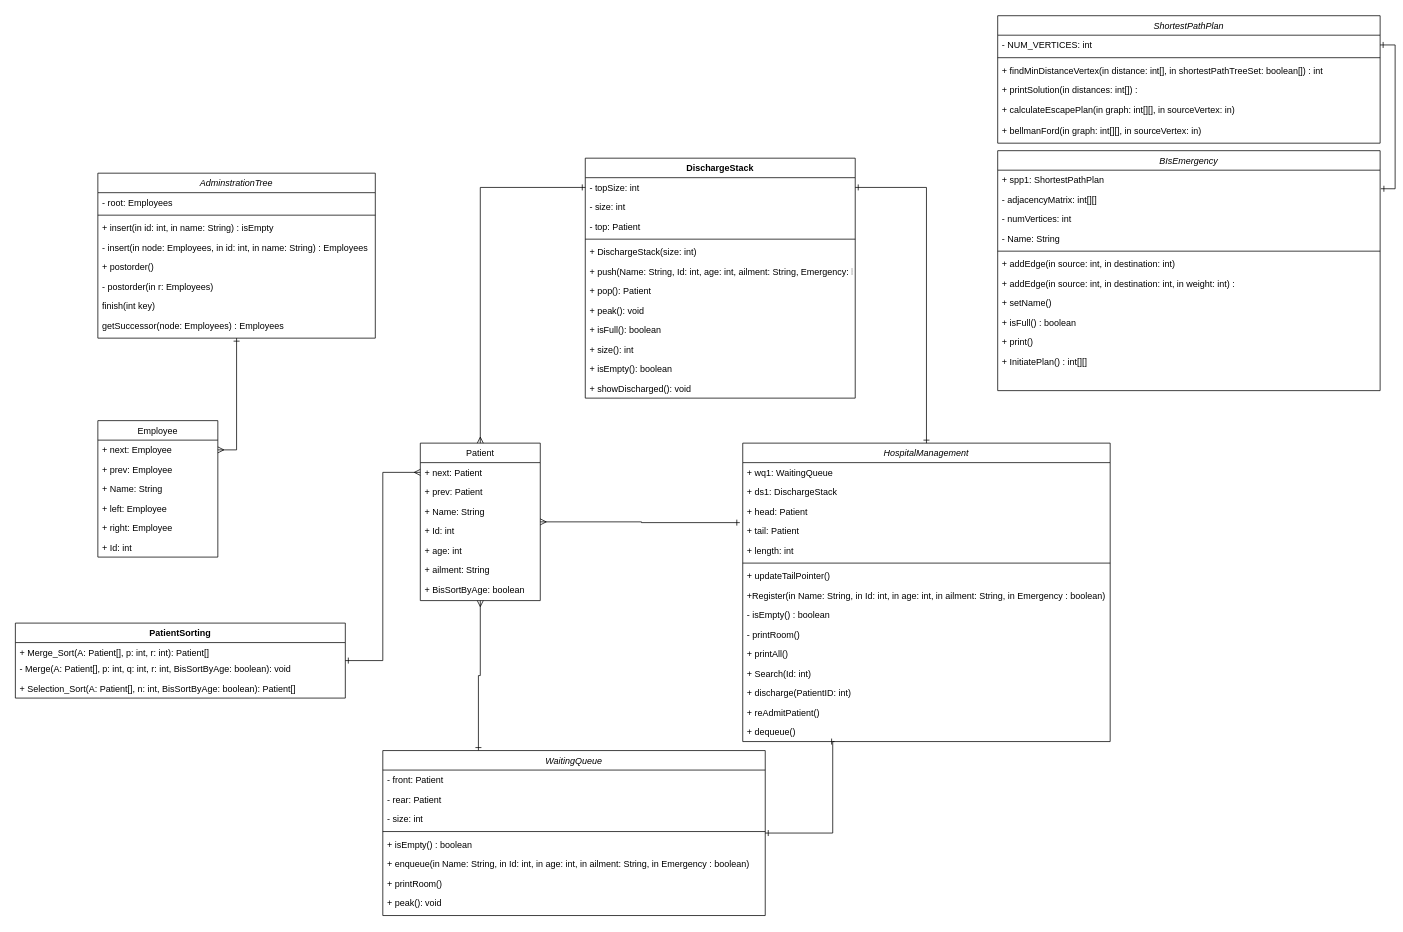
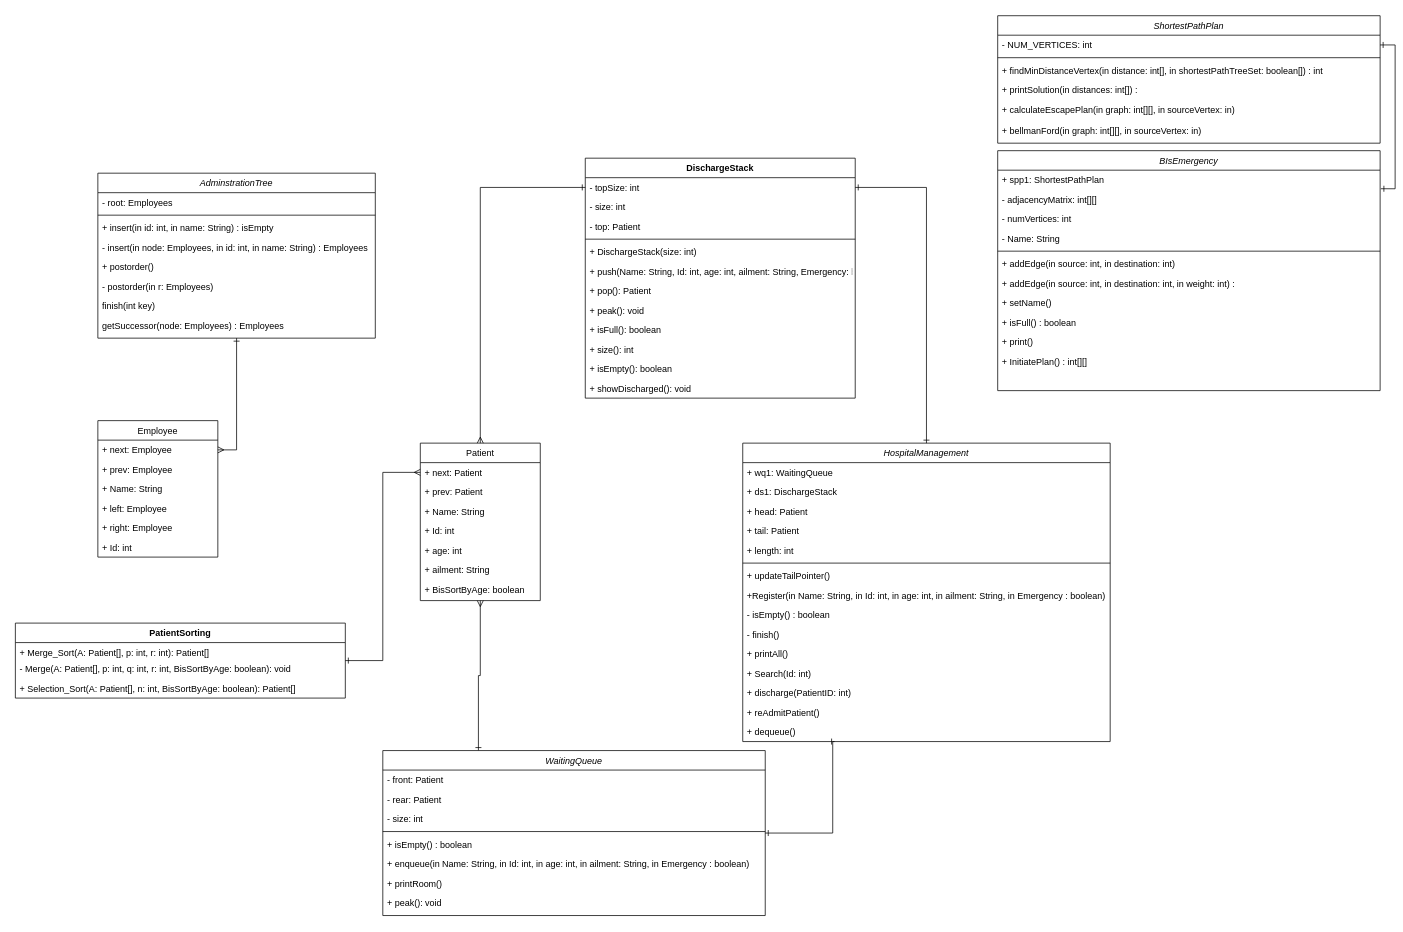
edge "Patient" -- "+ tail: Patient": removed
node "- printRoom()": label "- printRoom()" -> "- finish()"
